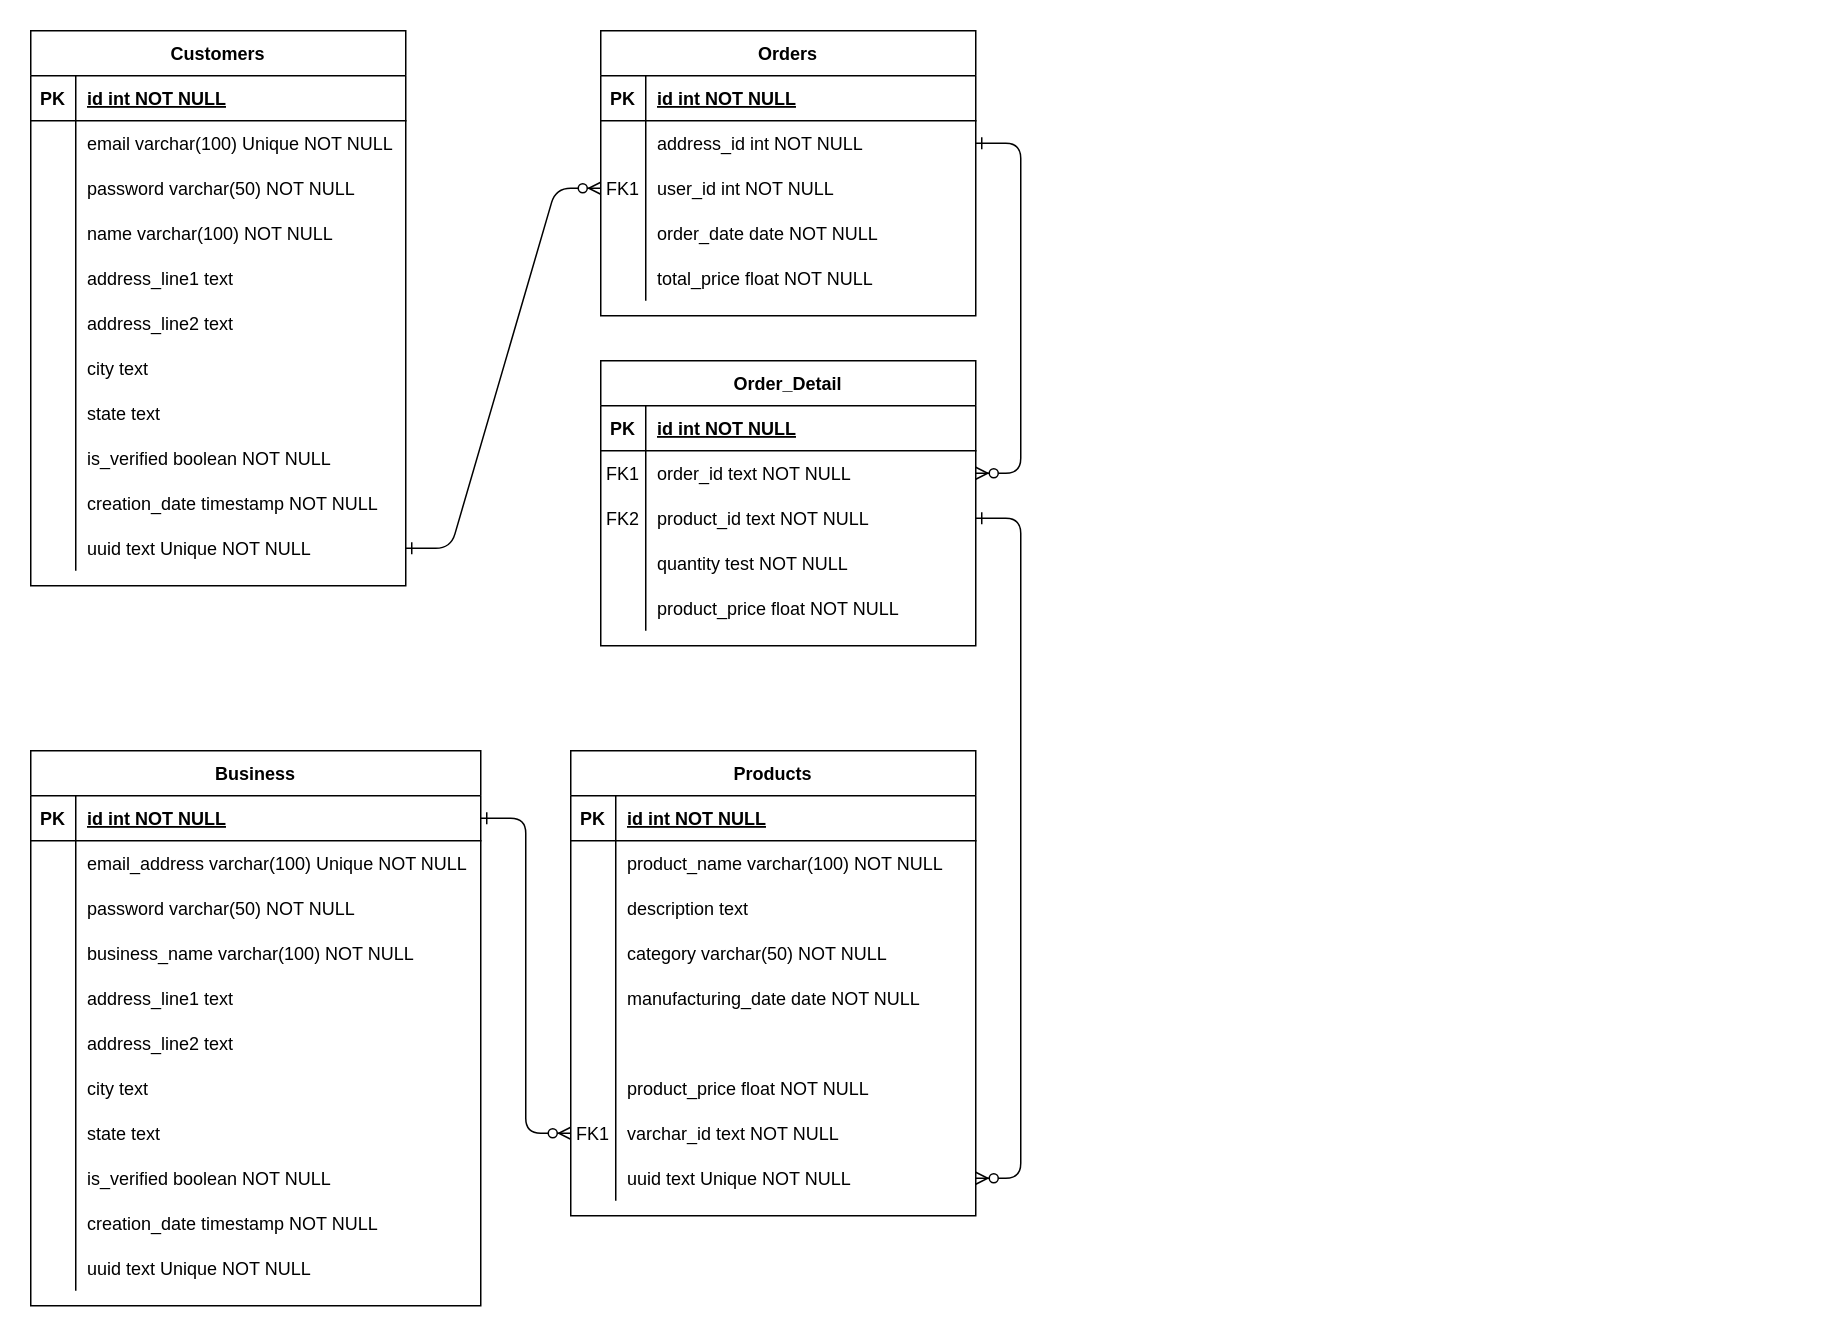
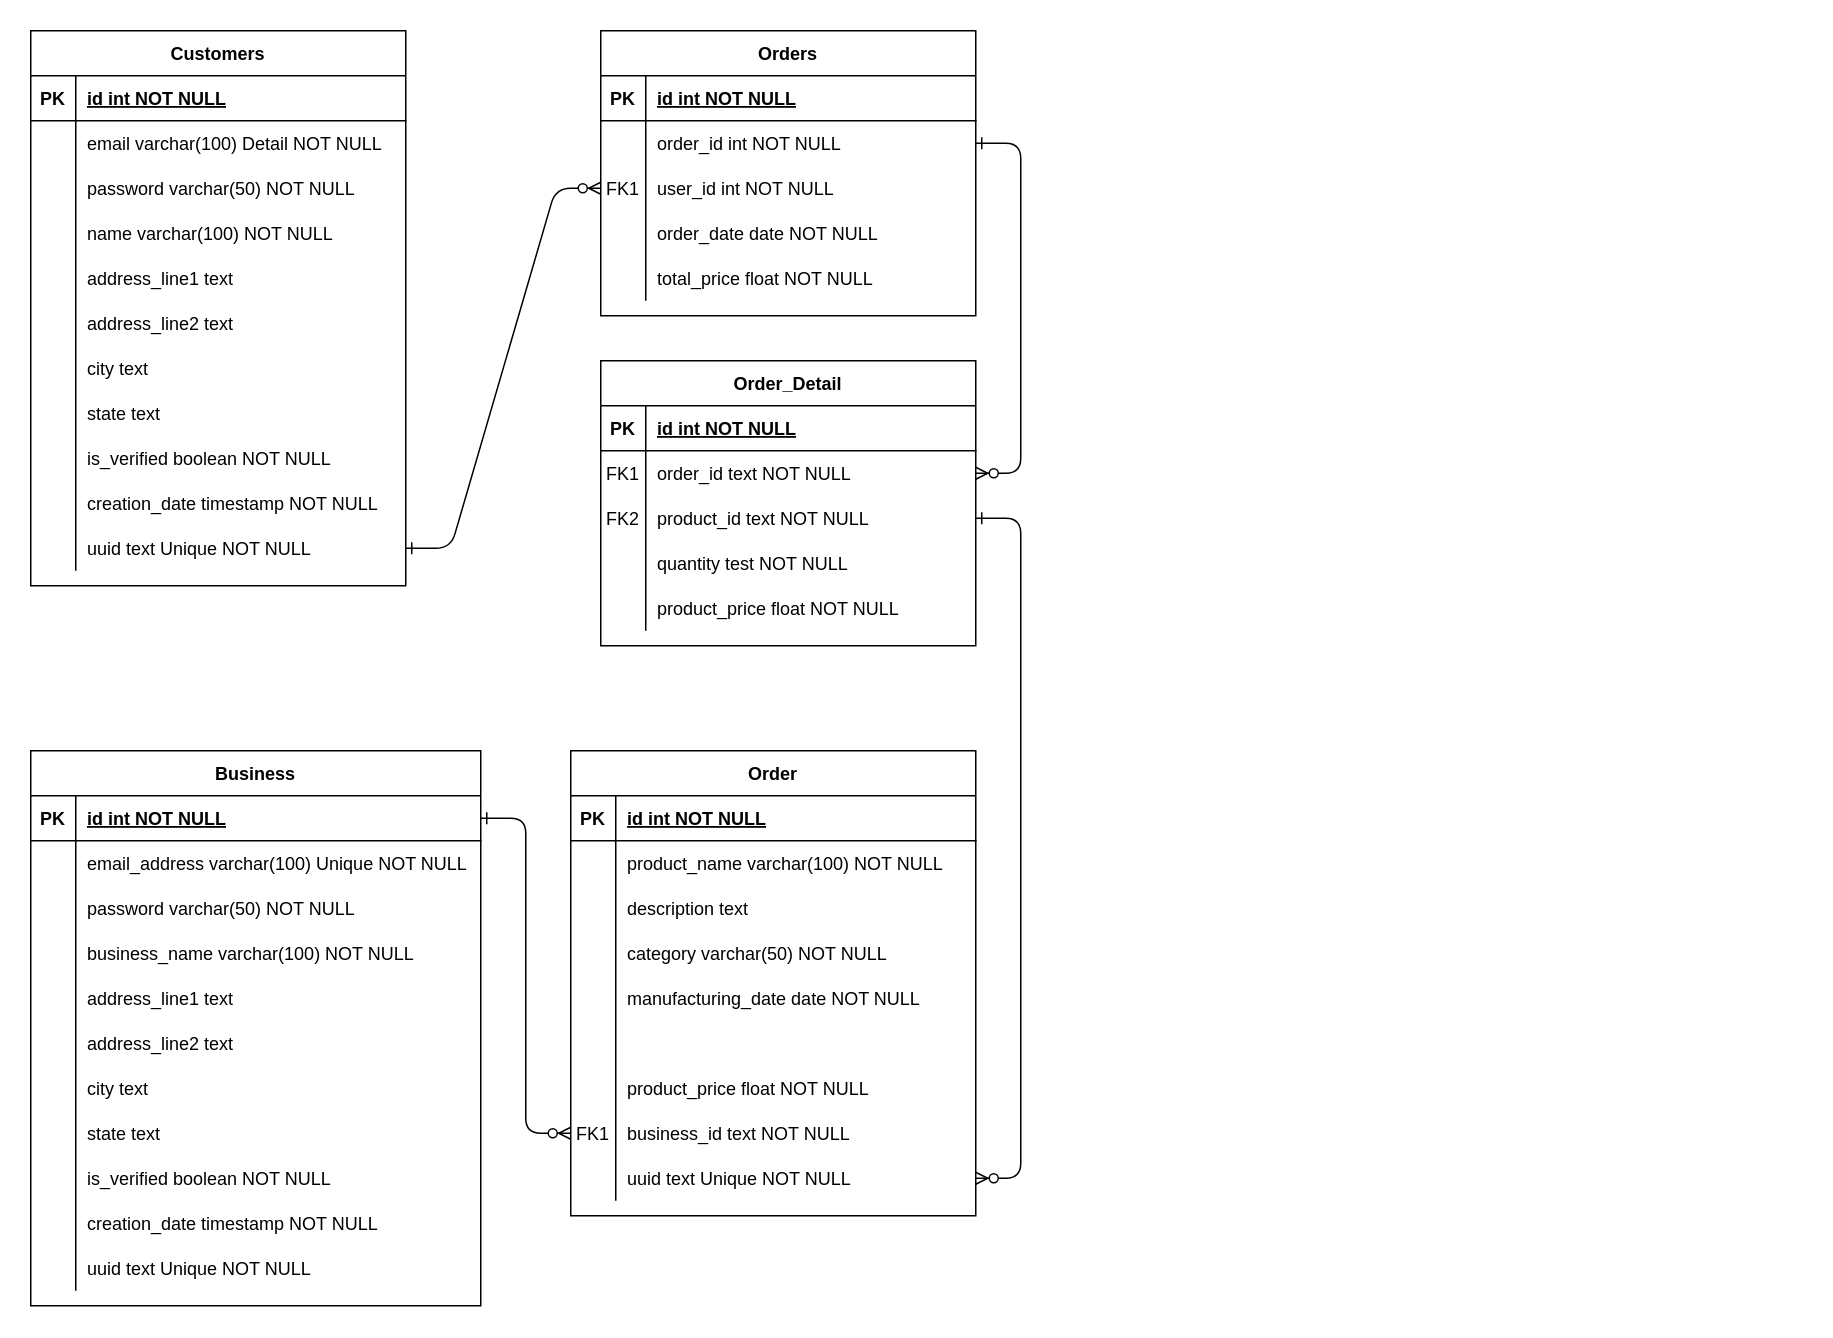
node "email varchar(100) Unique NOT NULL": label "email varchar(100) Unique NOT NULL" -> "email varchar(100) Detail NOT NULL"
node "address_id int NOT NULL": label "address_id int NOT NULL" -> "order_id int NOT NULL"
node "Products": label "Products" -> "Order"
node "varchar_id text NOT NULL": label "varchar_id text NOT NULL" -> "business_id text NOT NULL"
